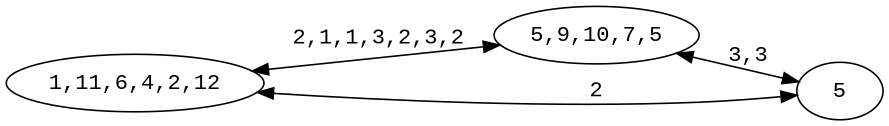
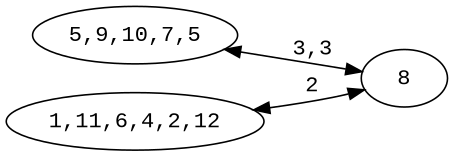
edge "5,9,10,7,5" -- "1,11,6,4,2,12": removed, label "2,1,1,3,2,3,2"
node "5": label "5" -> "8"
